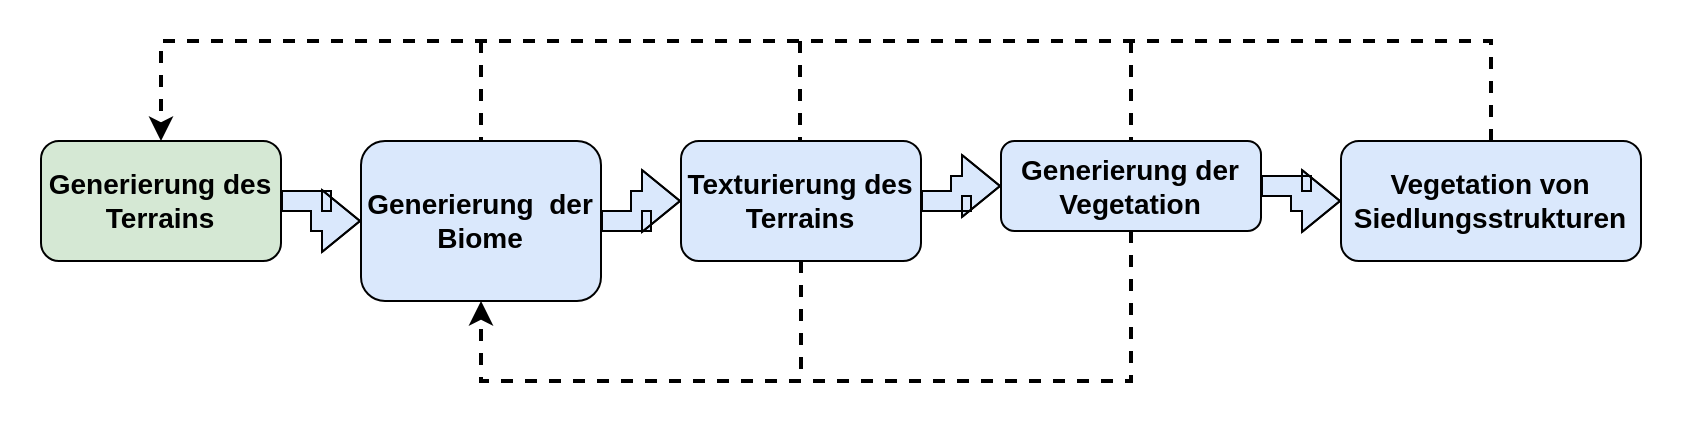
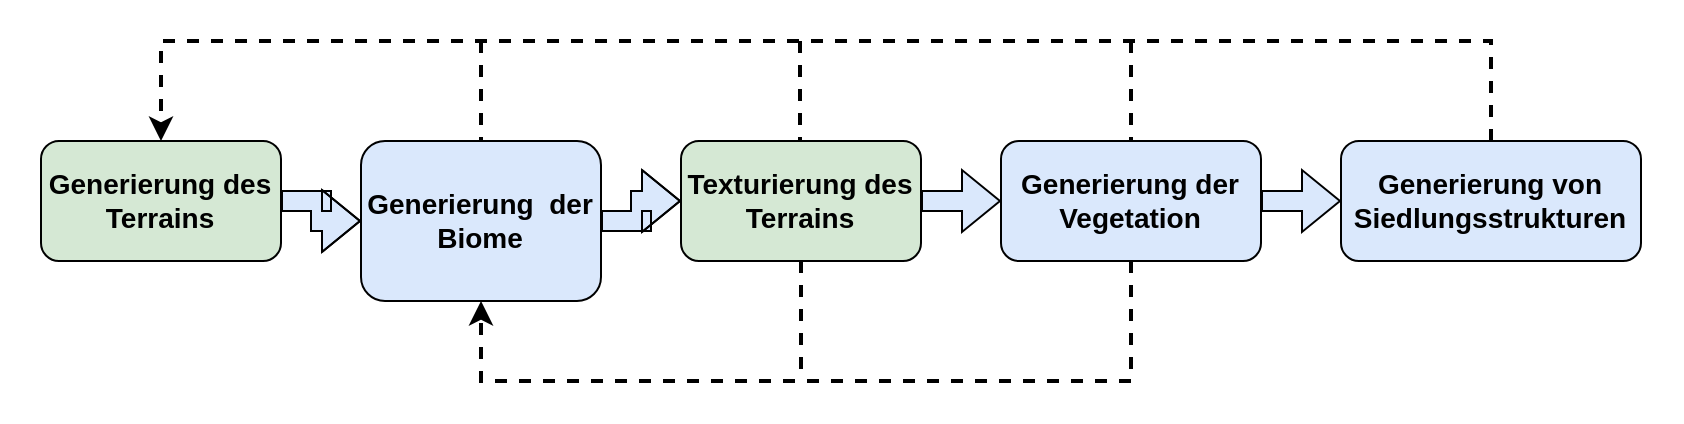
node "Generierung der Vegetation": size 260x90 -> 260x120
node "Texturierung des Terrains": fillcolor #dae8fc -> #d5e8d4
node "Vegetation von Siedlungsstrukturen": label "Vegetation von Siedlungsstrukturen" -> "Generierung von Siedlungsstrukturen"
